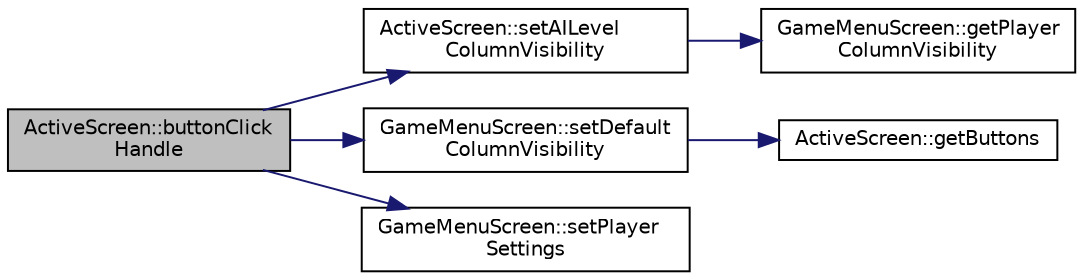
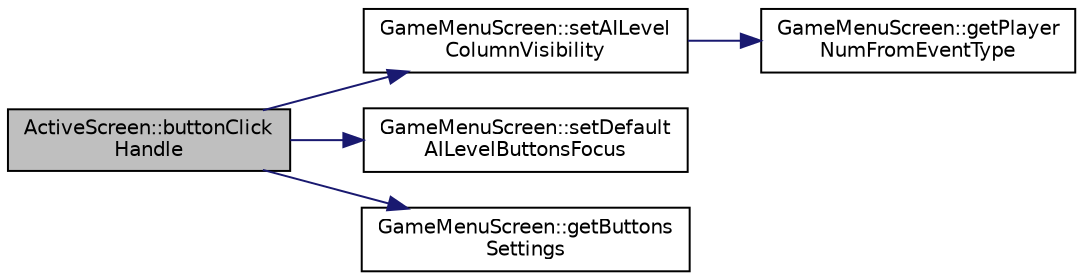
node "ActiveScreen::setAILevel ColumnVisibility": label "ActiveScreen::setAILevel ColumnVisibility" -> "GameMenuScreen::setAILevel ColumnVisibility"
node "GameMenuScreen::getPlayer ColumnVisibility": label "GameMenuScreen::getPlayer ColumnVisibility" -> "GameMenuScreen::getPlayer NumFromEventType"
node "GameMenuScreen::setDefault ColumnVisibility": label "GameMenuScreen::setDefault ColumnVisibility" -> "GameMenuScreen::setDefault AILevelButtonsFocus"
node "ActiveScreen::getButtons": removed
node "GameMenuScreen::setPlayer Settings": label "GameMenuScreen::setPlayer Settings" -> "GameMenuScreen::getButtons Settings"
